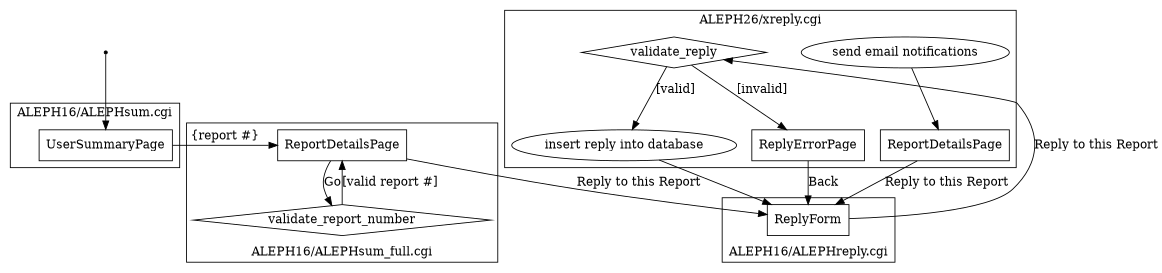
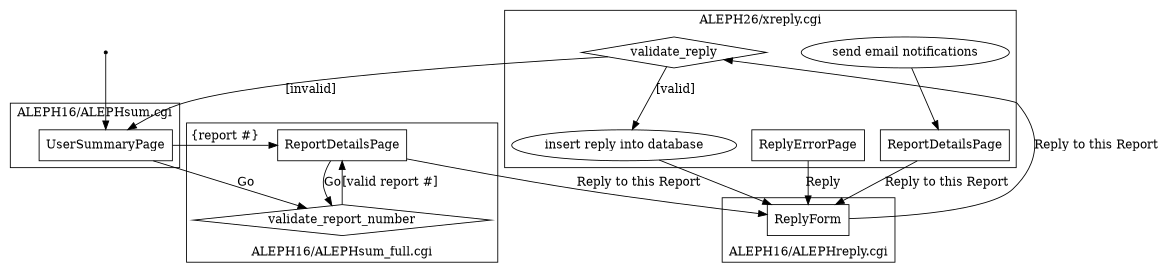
edge "validate_reply" -> "ReplyErrorPage": now "validate_reply" -> "UserSummaryPage"
edge "UserSummaryPage" -> "validate_report_number": added, label "Go"
edge "ReplyErrorPage" -> "ReplyForm": label "Back" -> "Reply"
